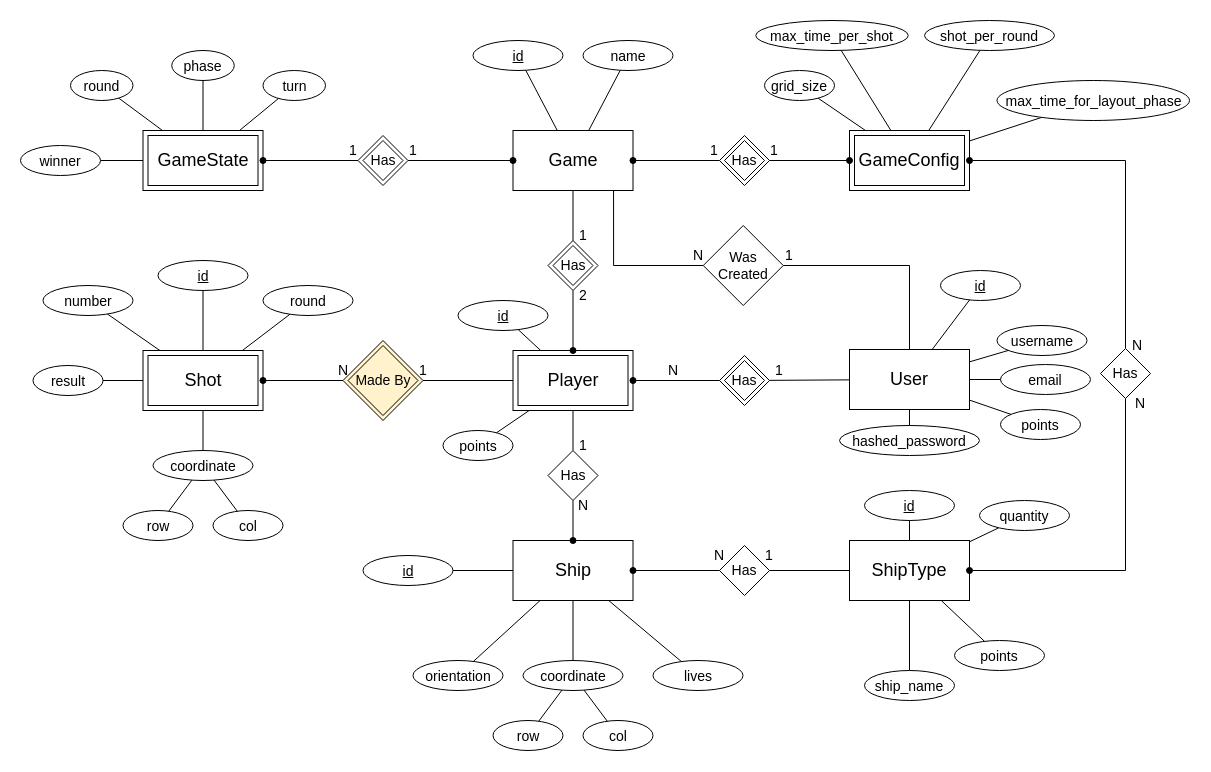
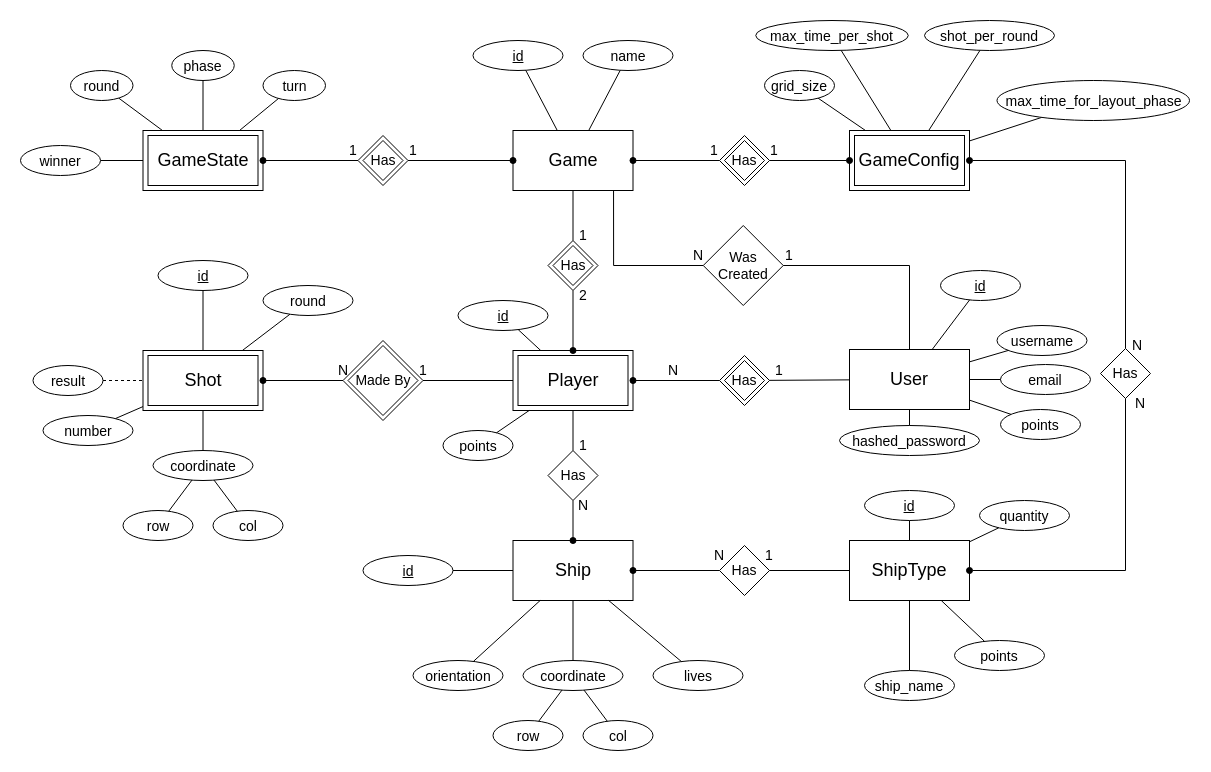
node "number": moved (88, 301) -> (88, 431)
edge "result" -- "Shot": style solid -> dashed
node "Made By": fillcolor #fff2cc -> #ffffff
